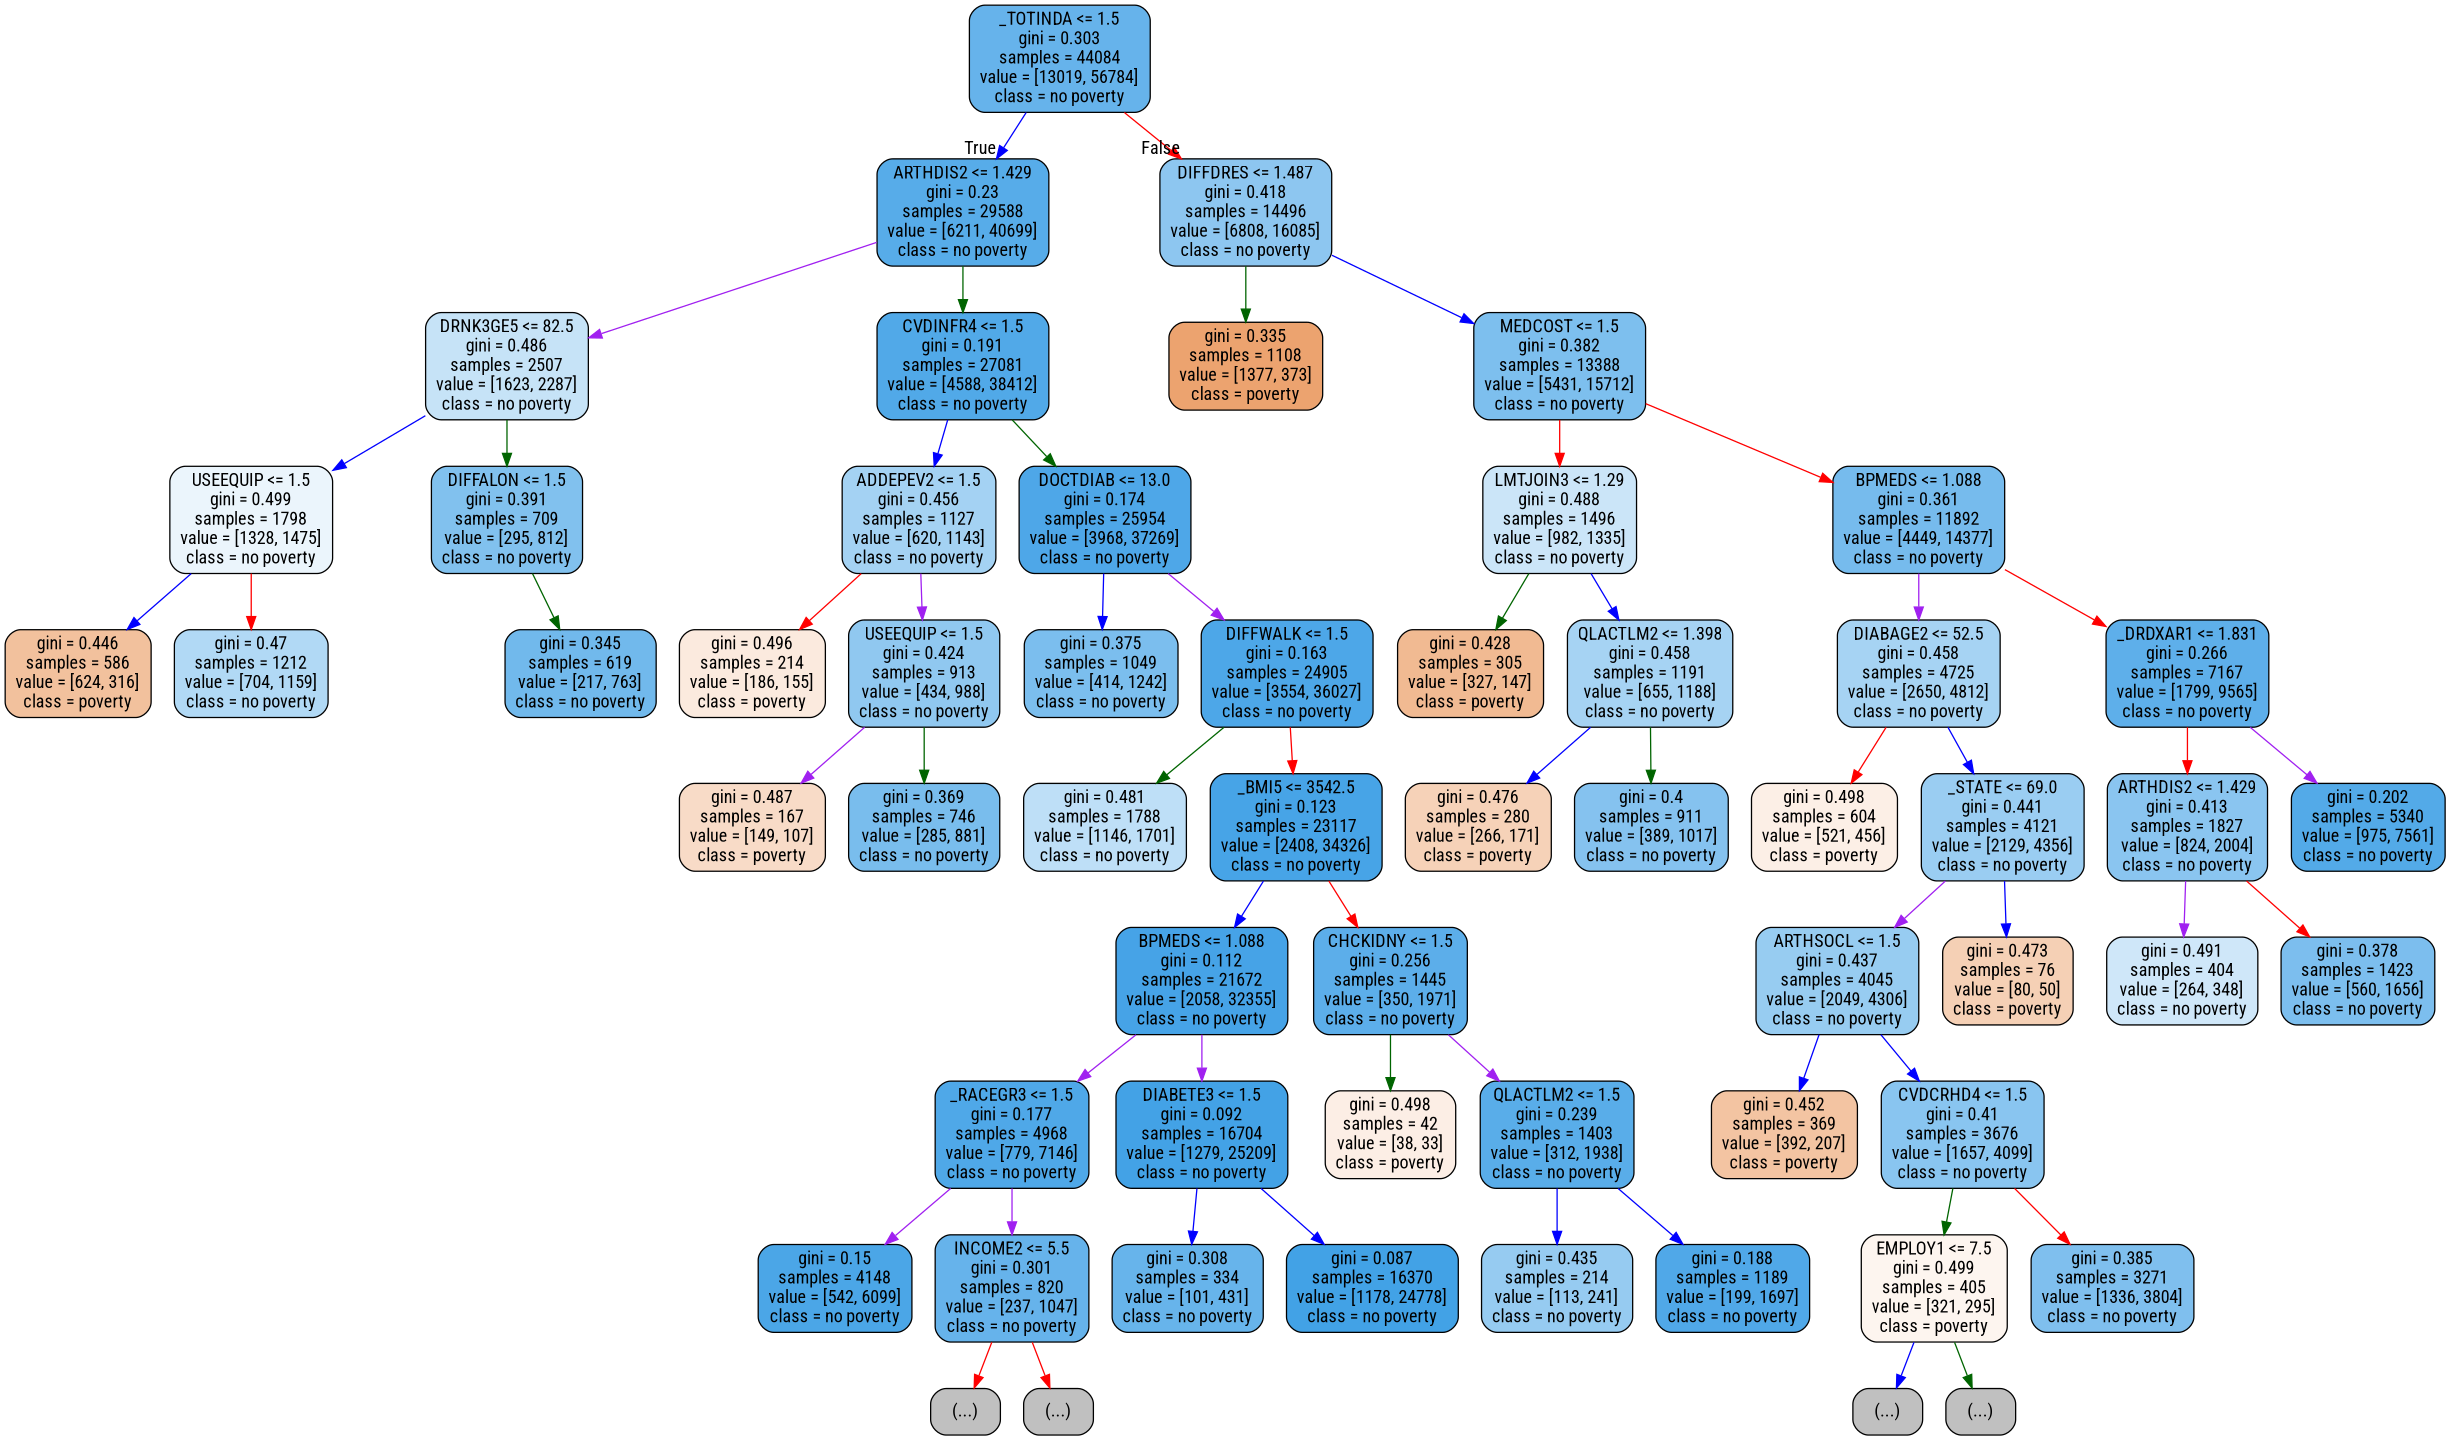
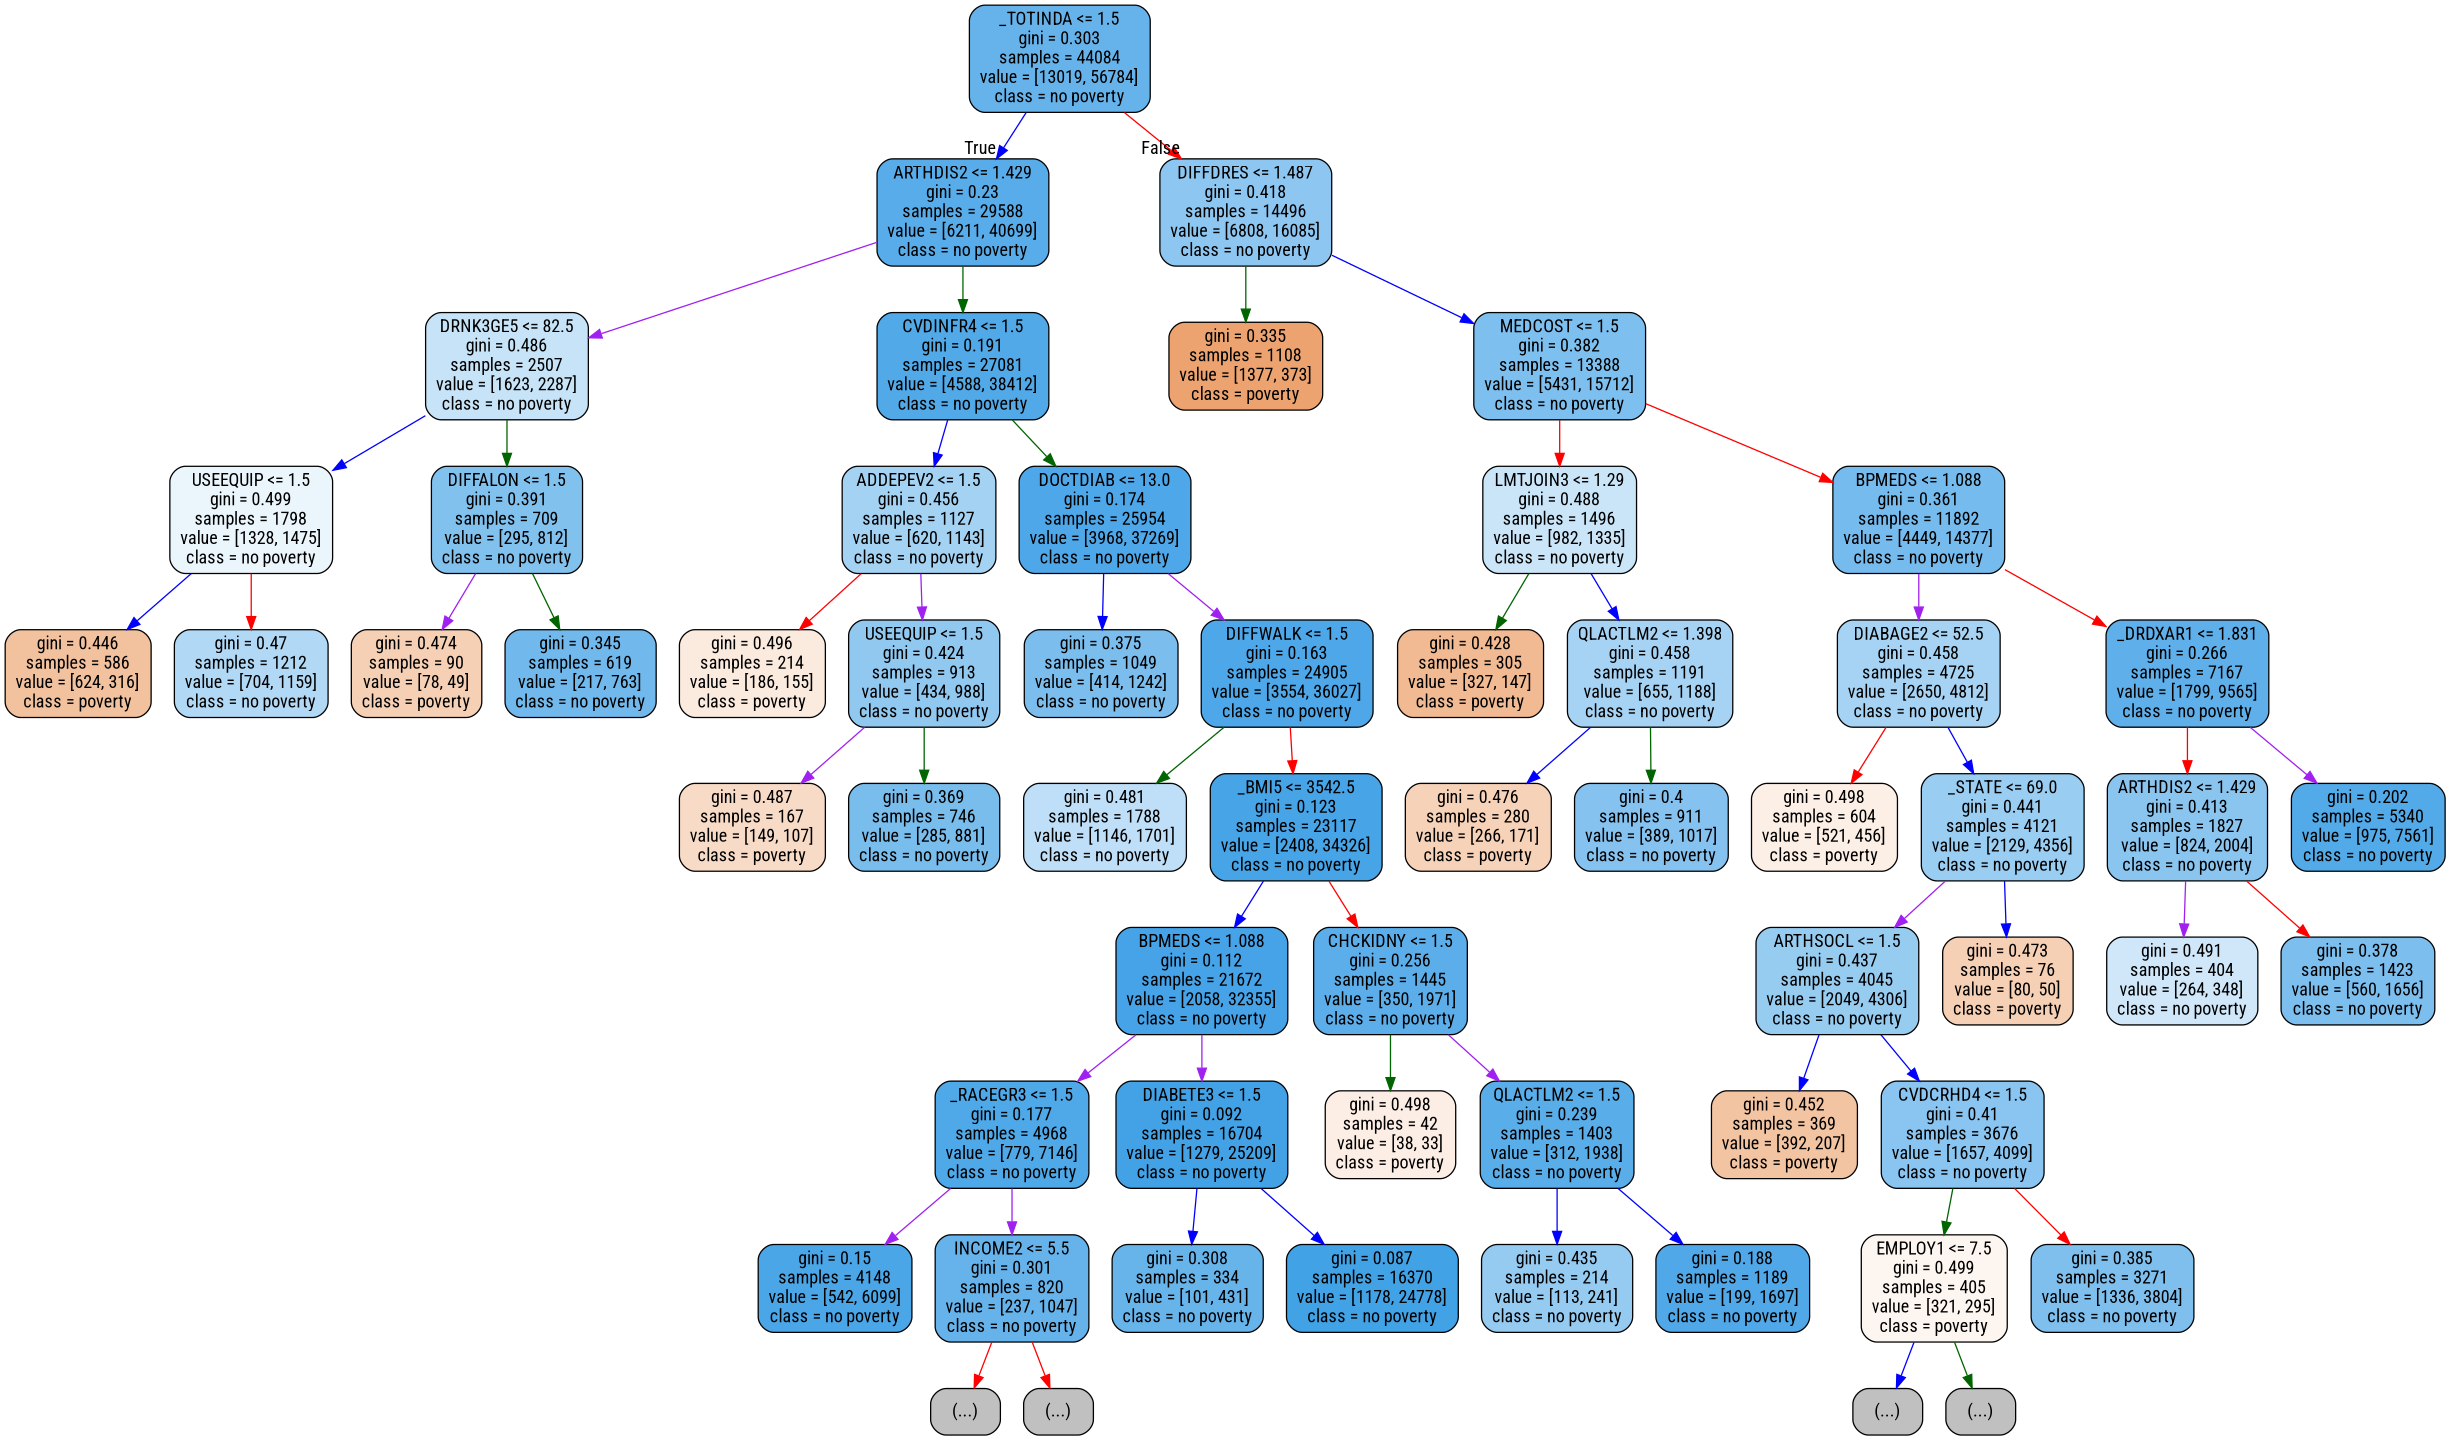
node "gini = 0.474 samples = 90 value = [78, 49] class = poverty": added
